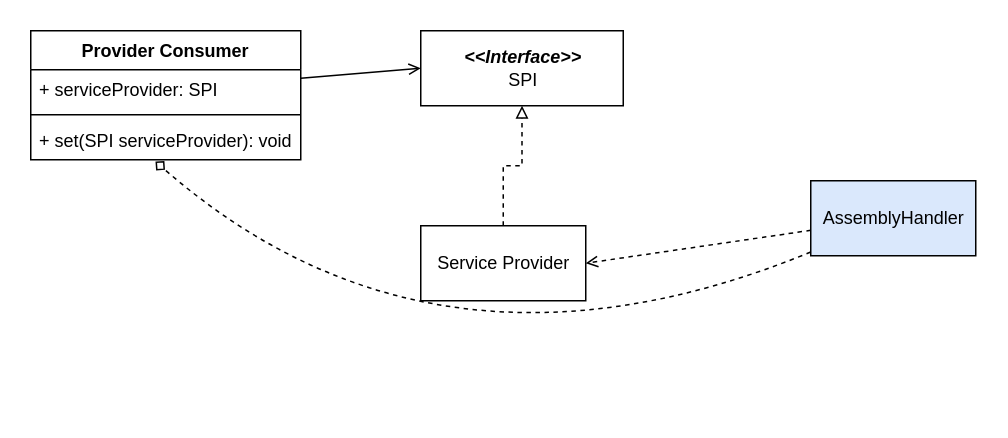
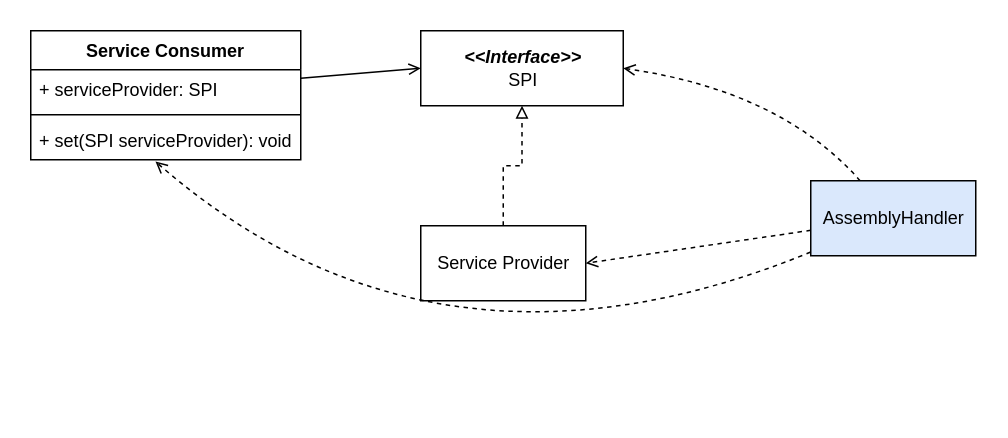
node "Provider Consumer": label "Provider Consumer" -> "Service Consumer"
edge "AssemblyHandler" -> "<<Interface>> SPI": added
edge "AssemblyHandler" -> "+ set(SPI serviceProvider): void": arrowhead diamond -> open
